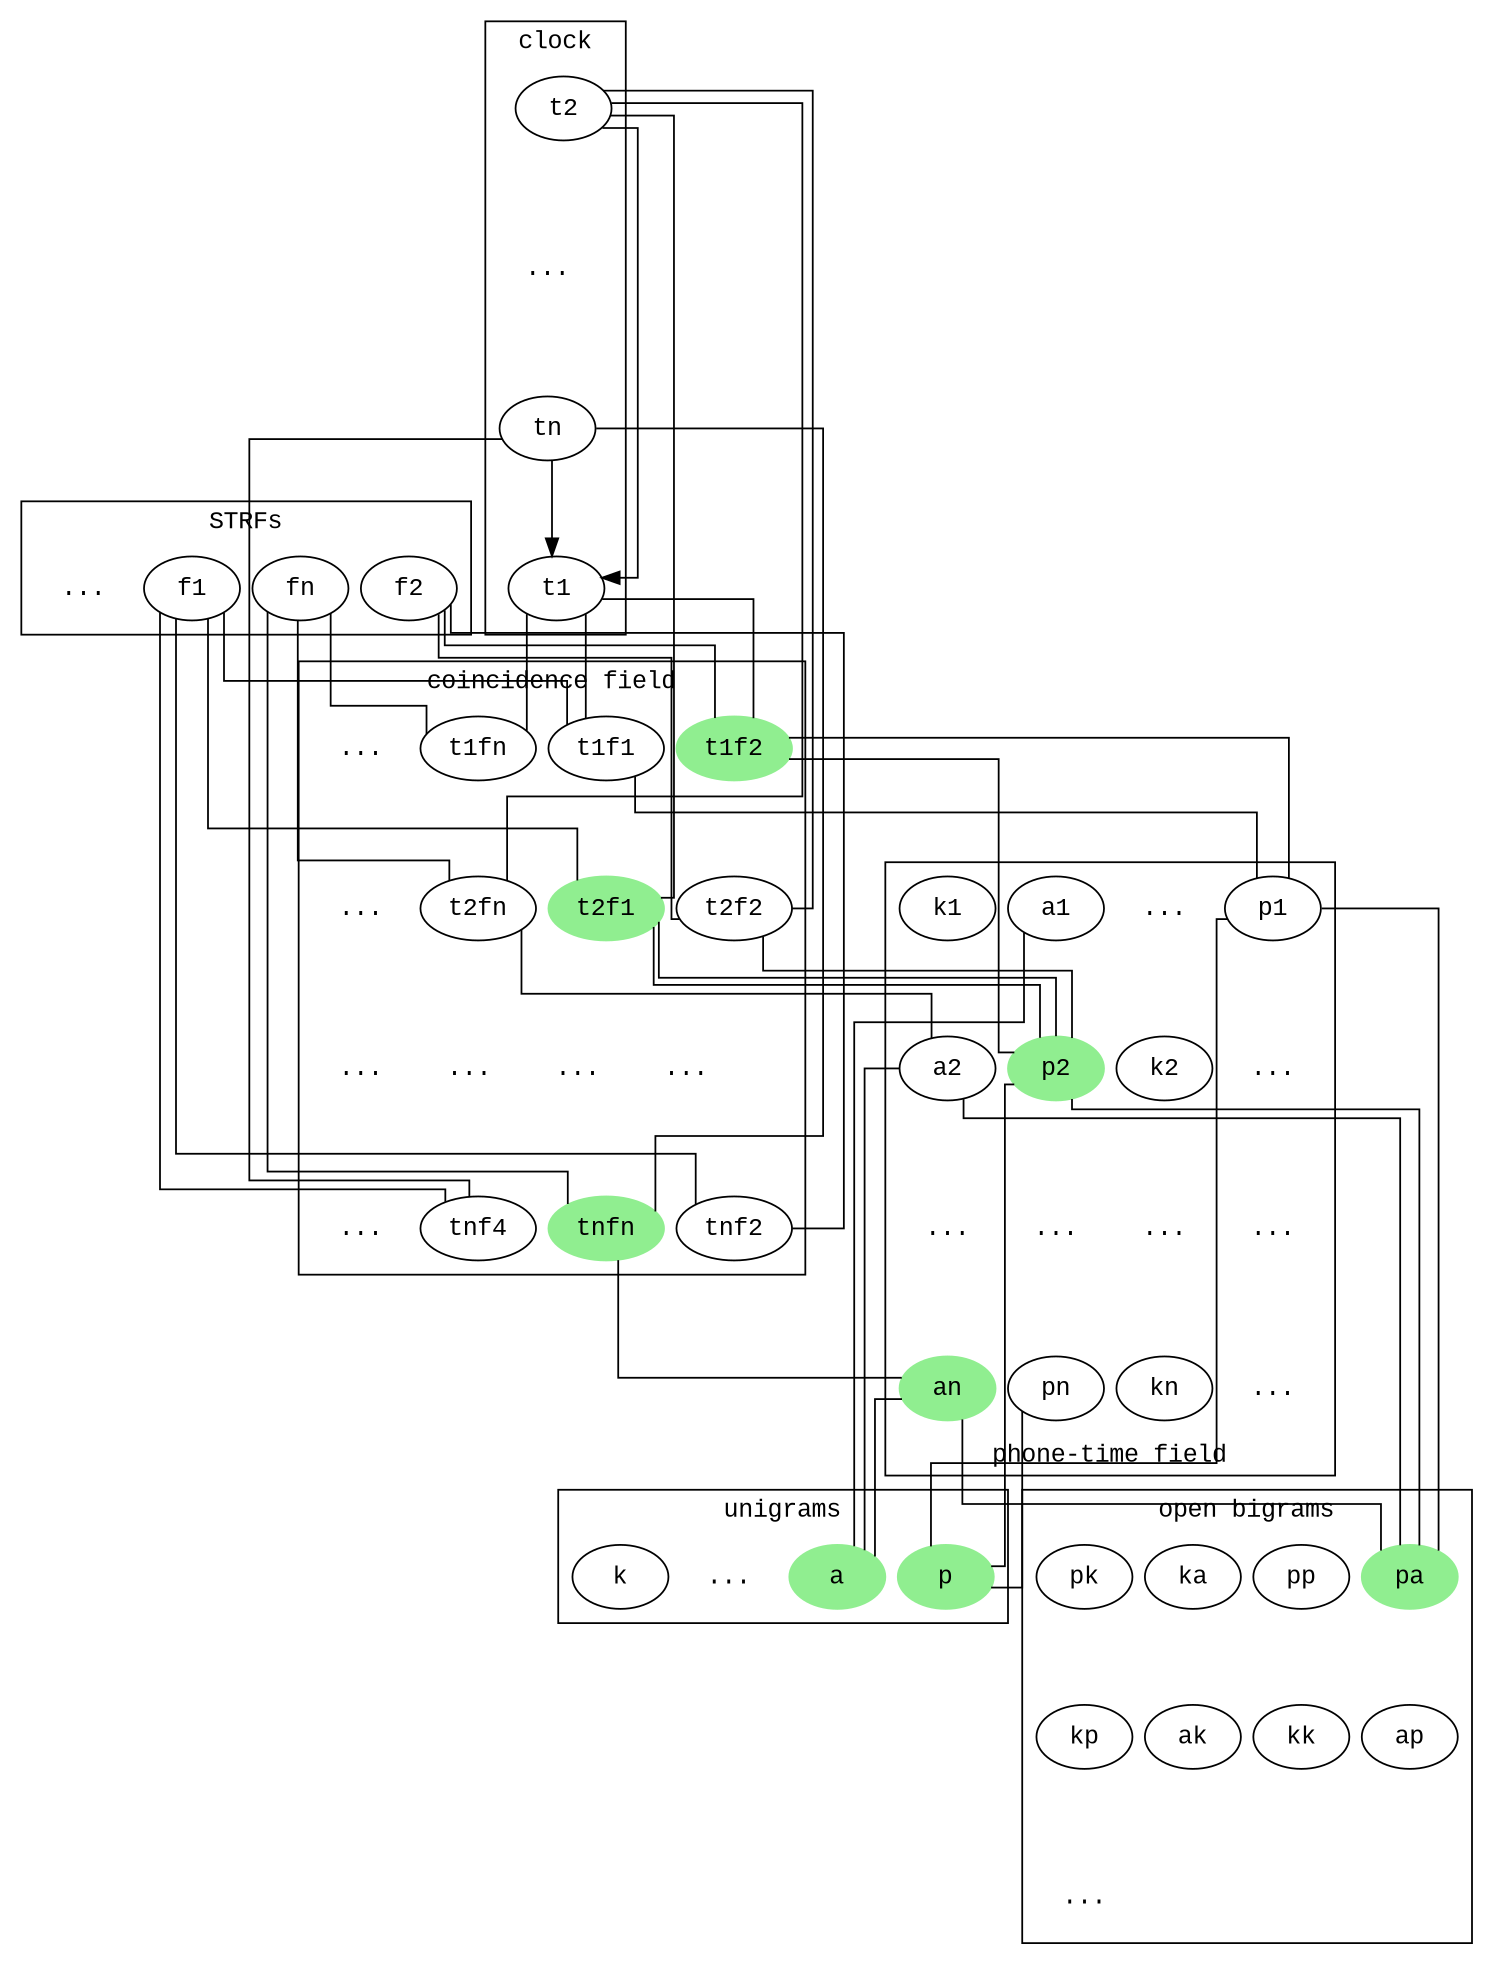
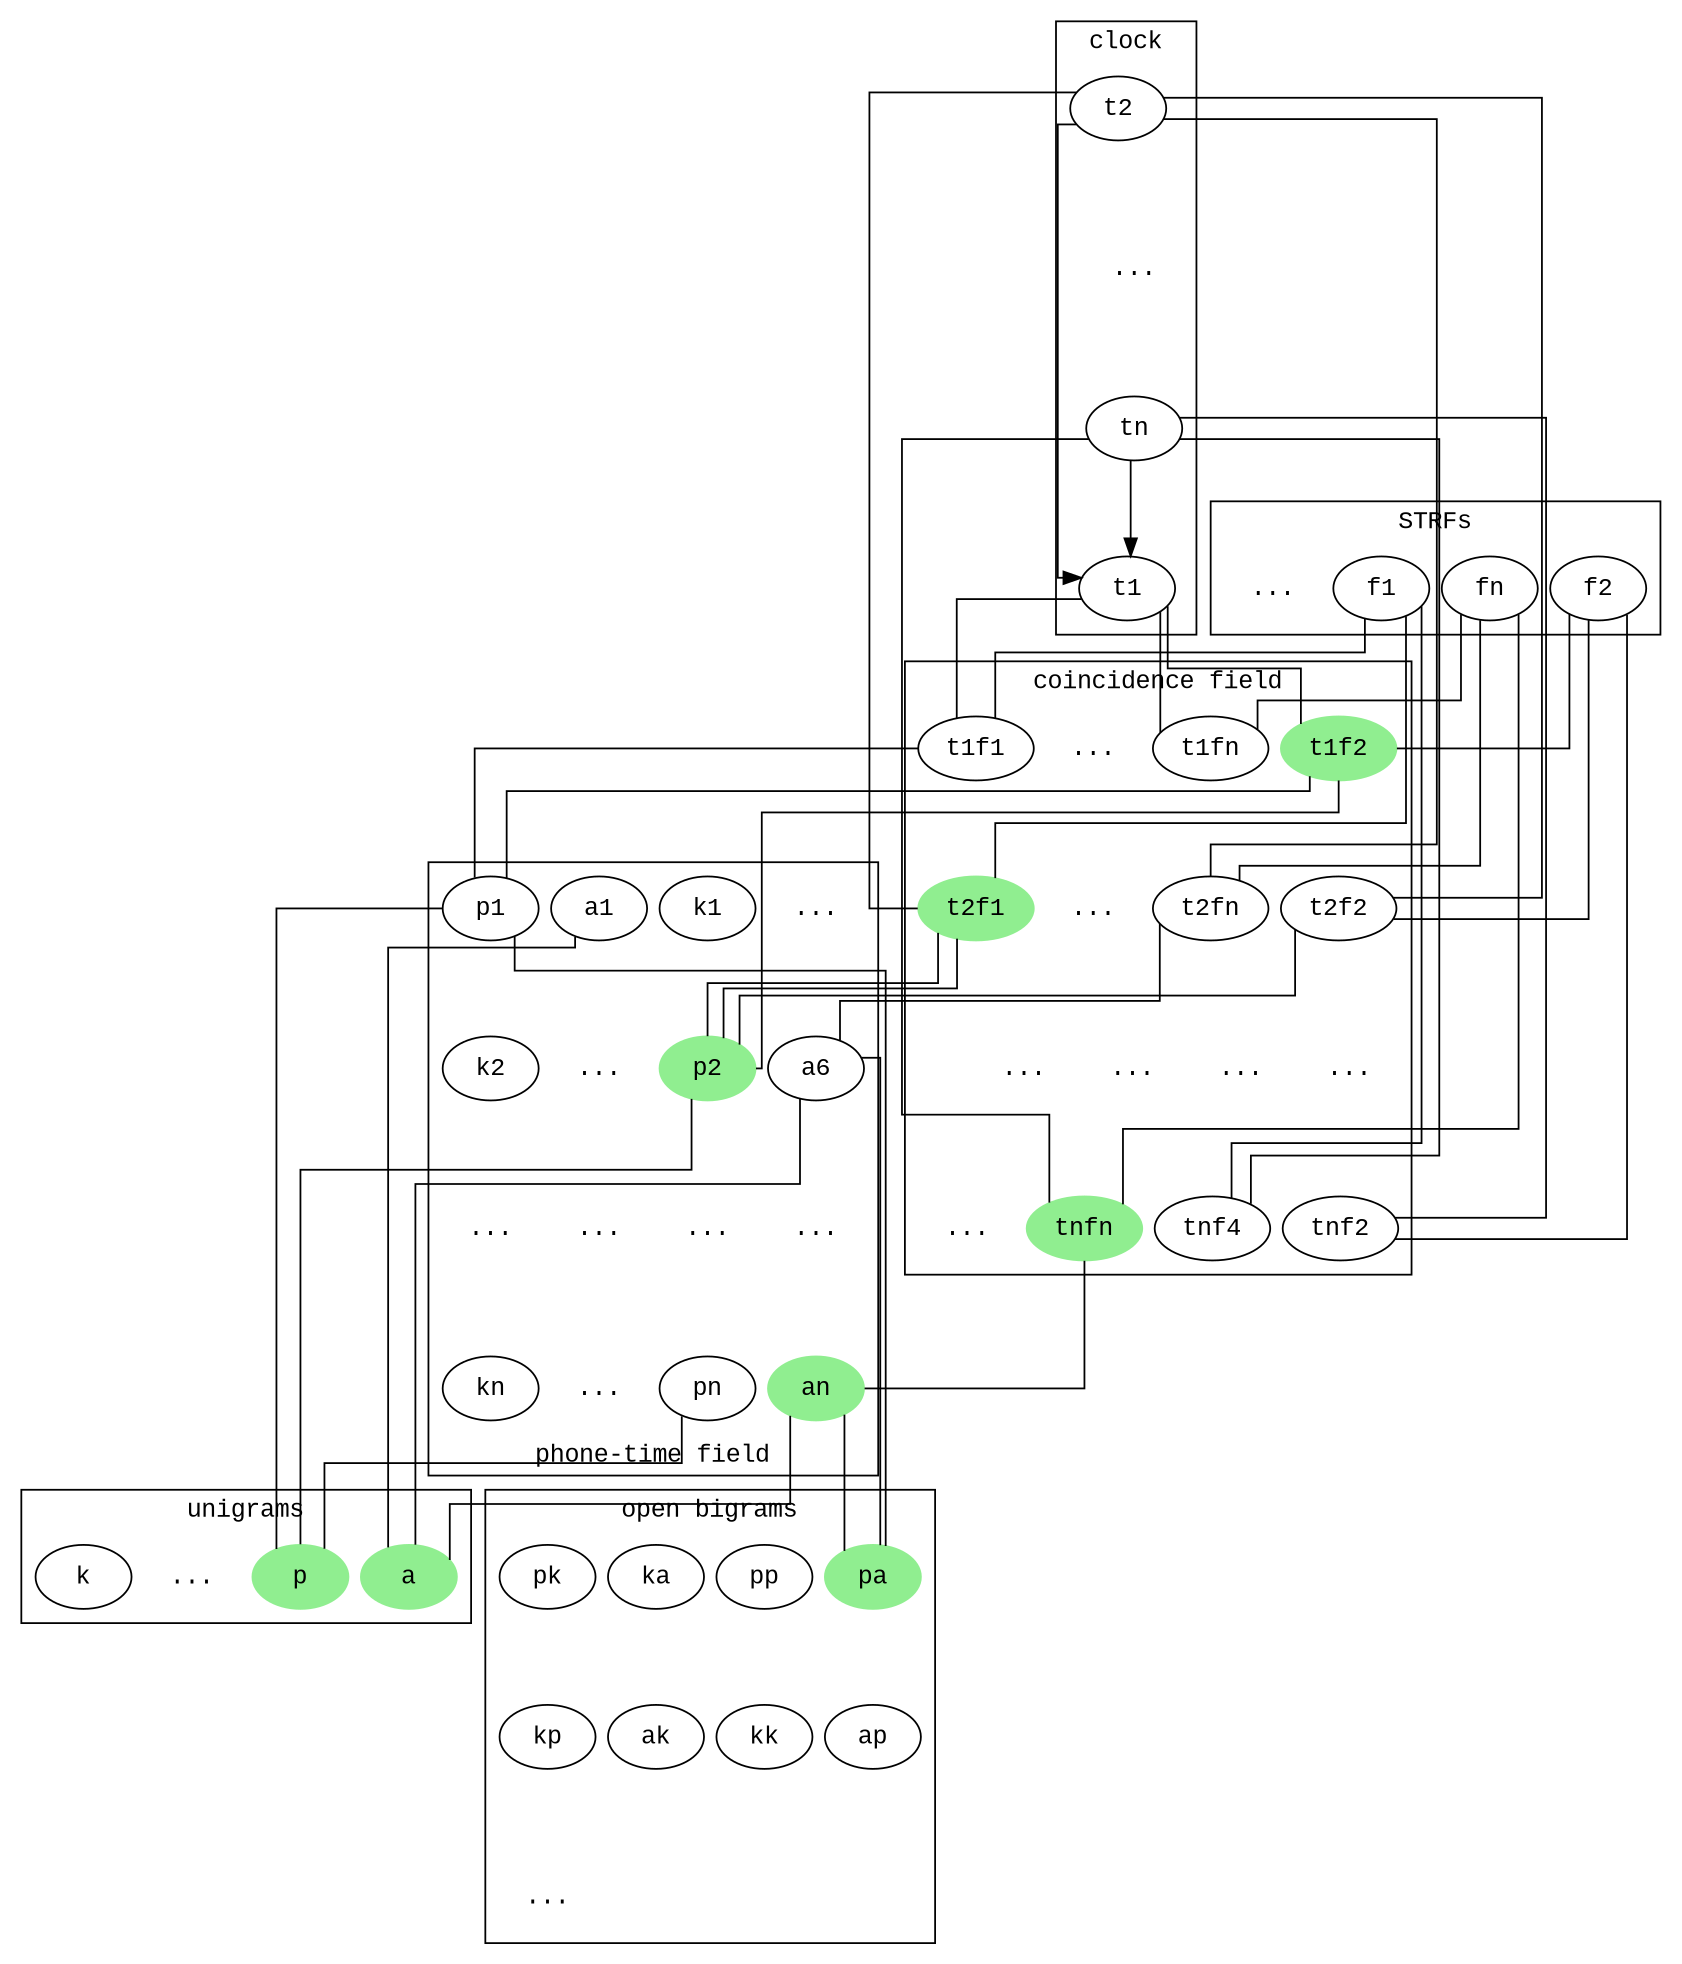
node "a2": label "a2" -> "a6"
edge "p2" -- "pa": removed
edge "f1" -- "tnf2": now "tn" -- "tnf2"
